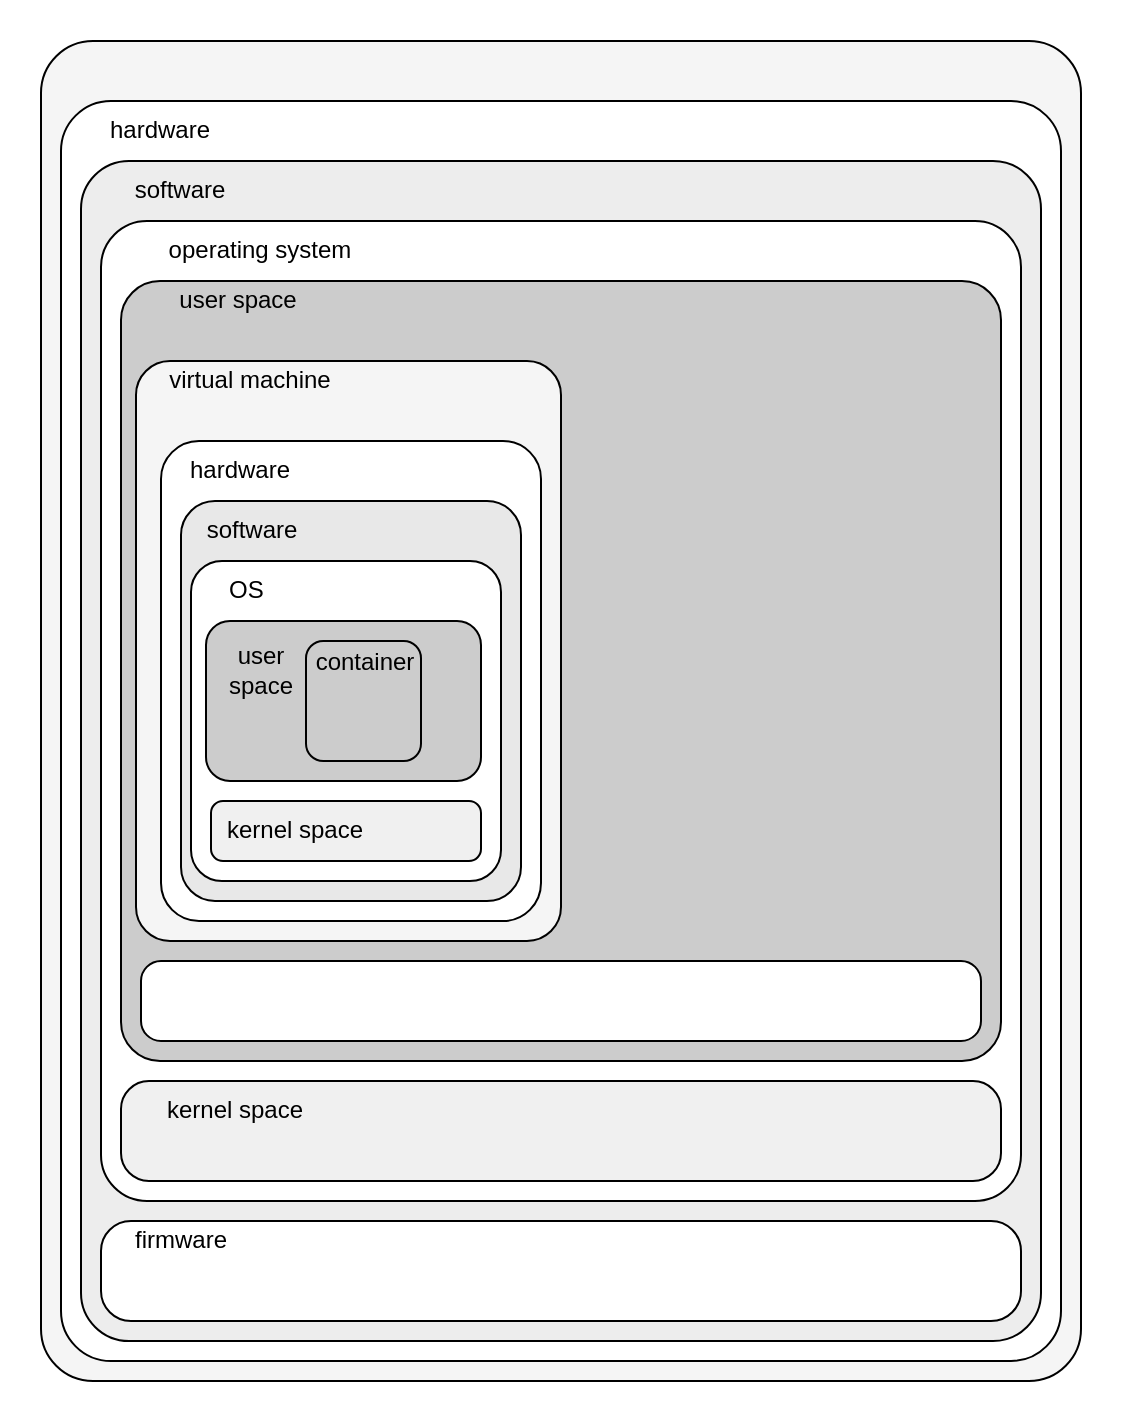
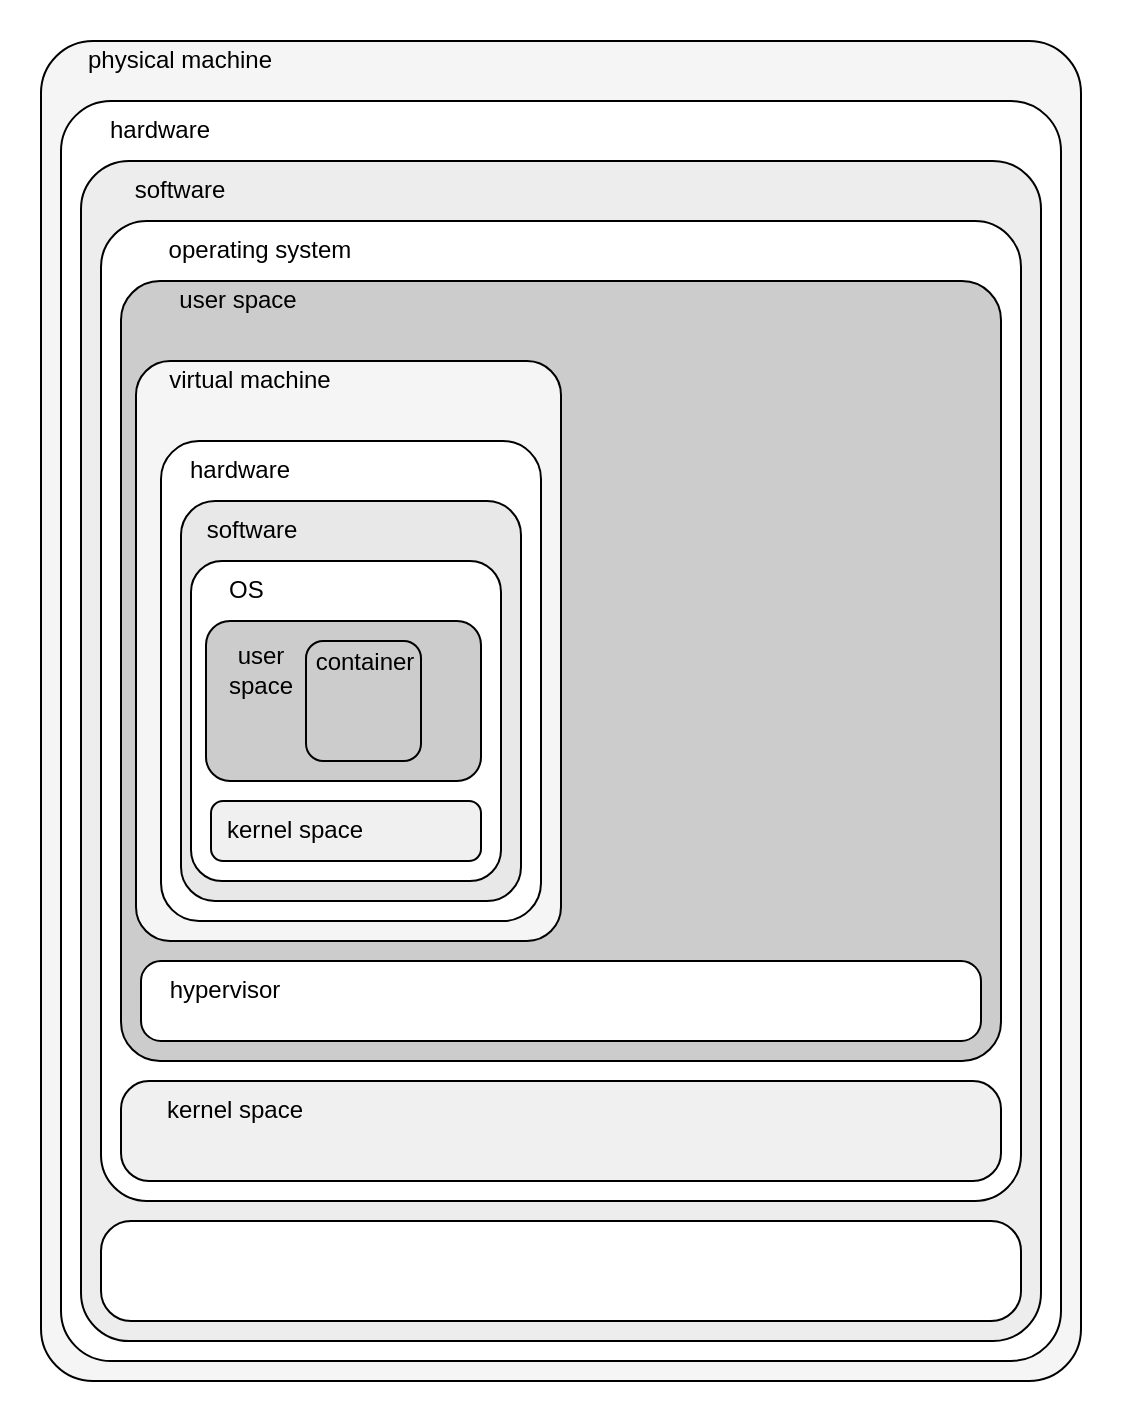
node "physical machine": added
node "hypervisor": added
node "firmware": removed
